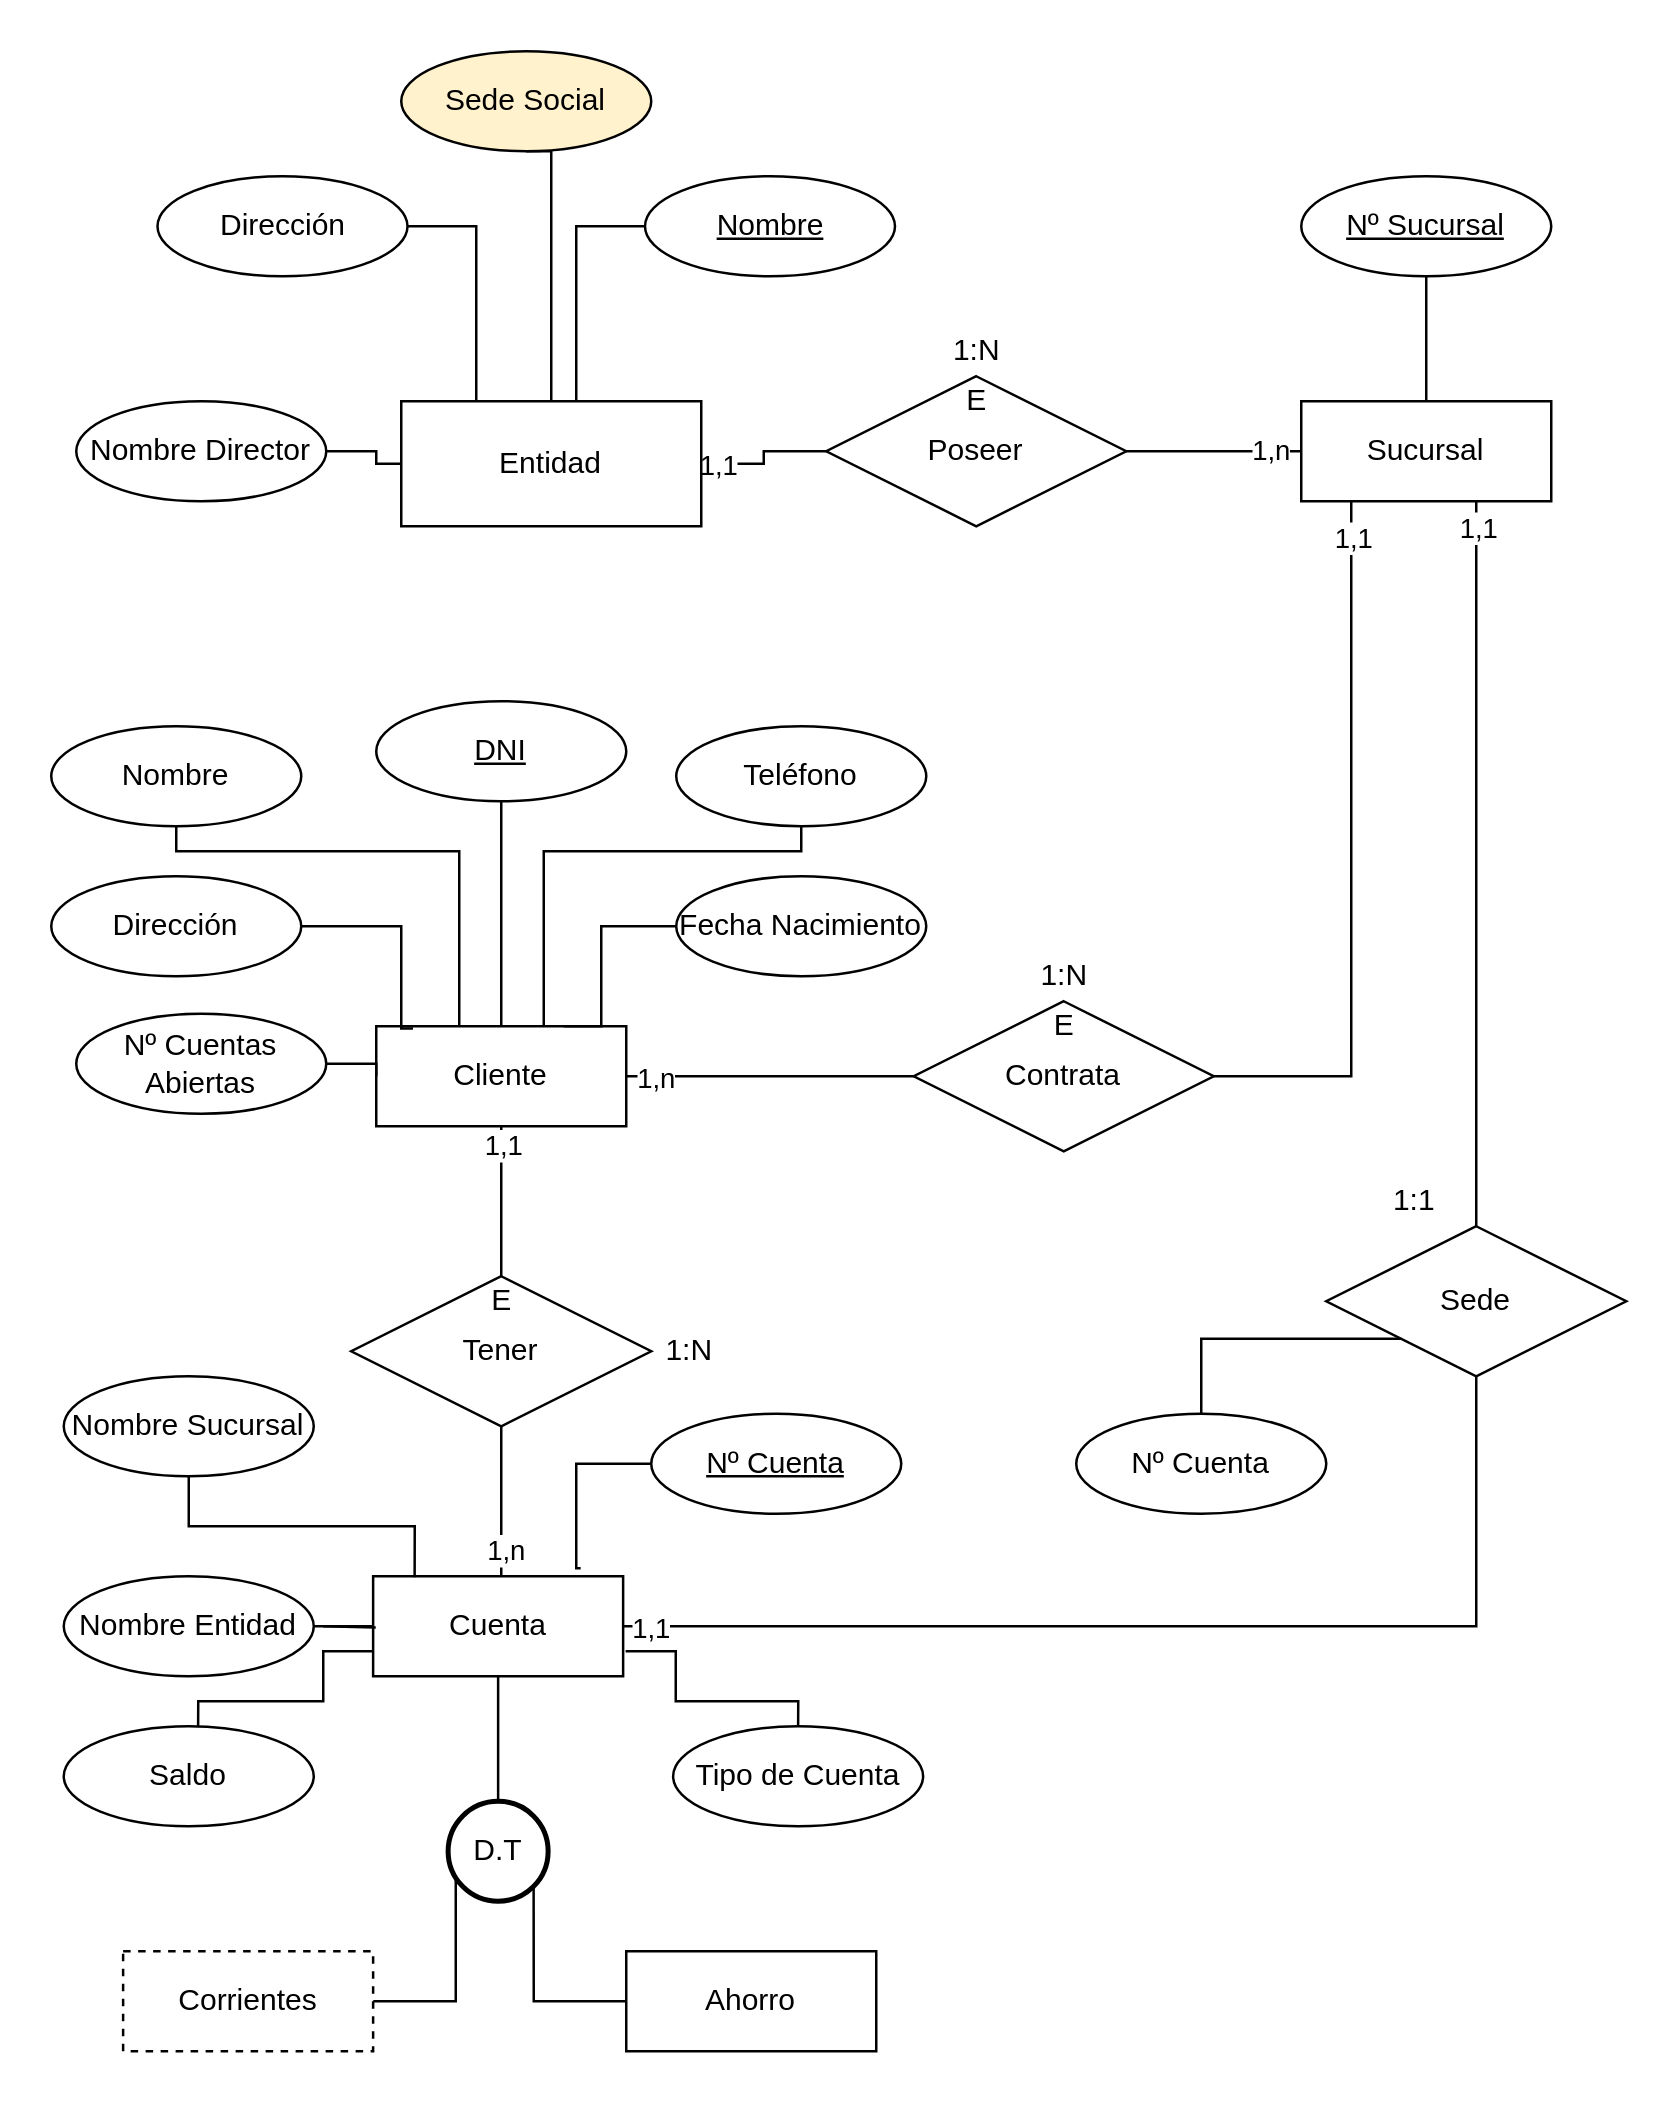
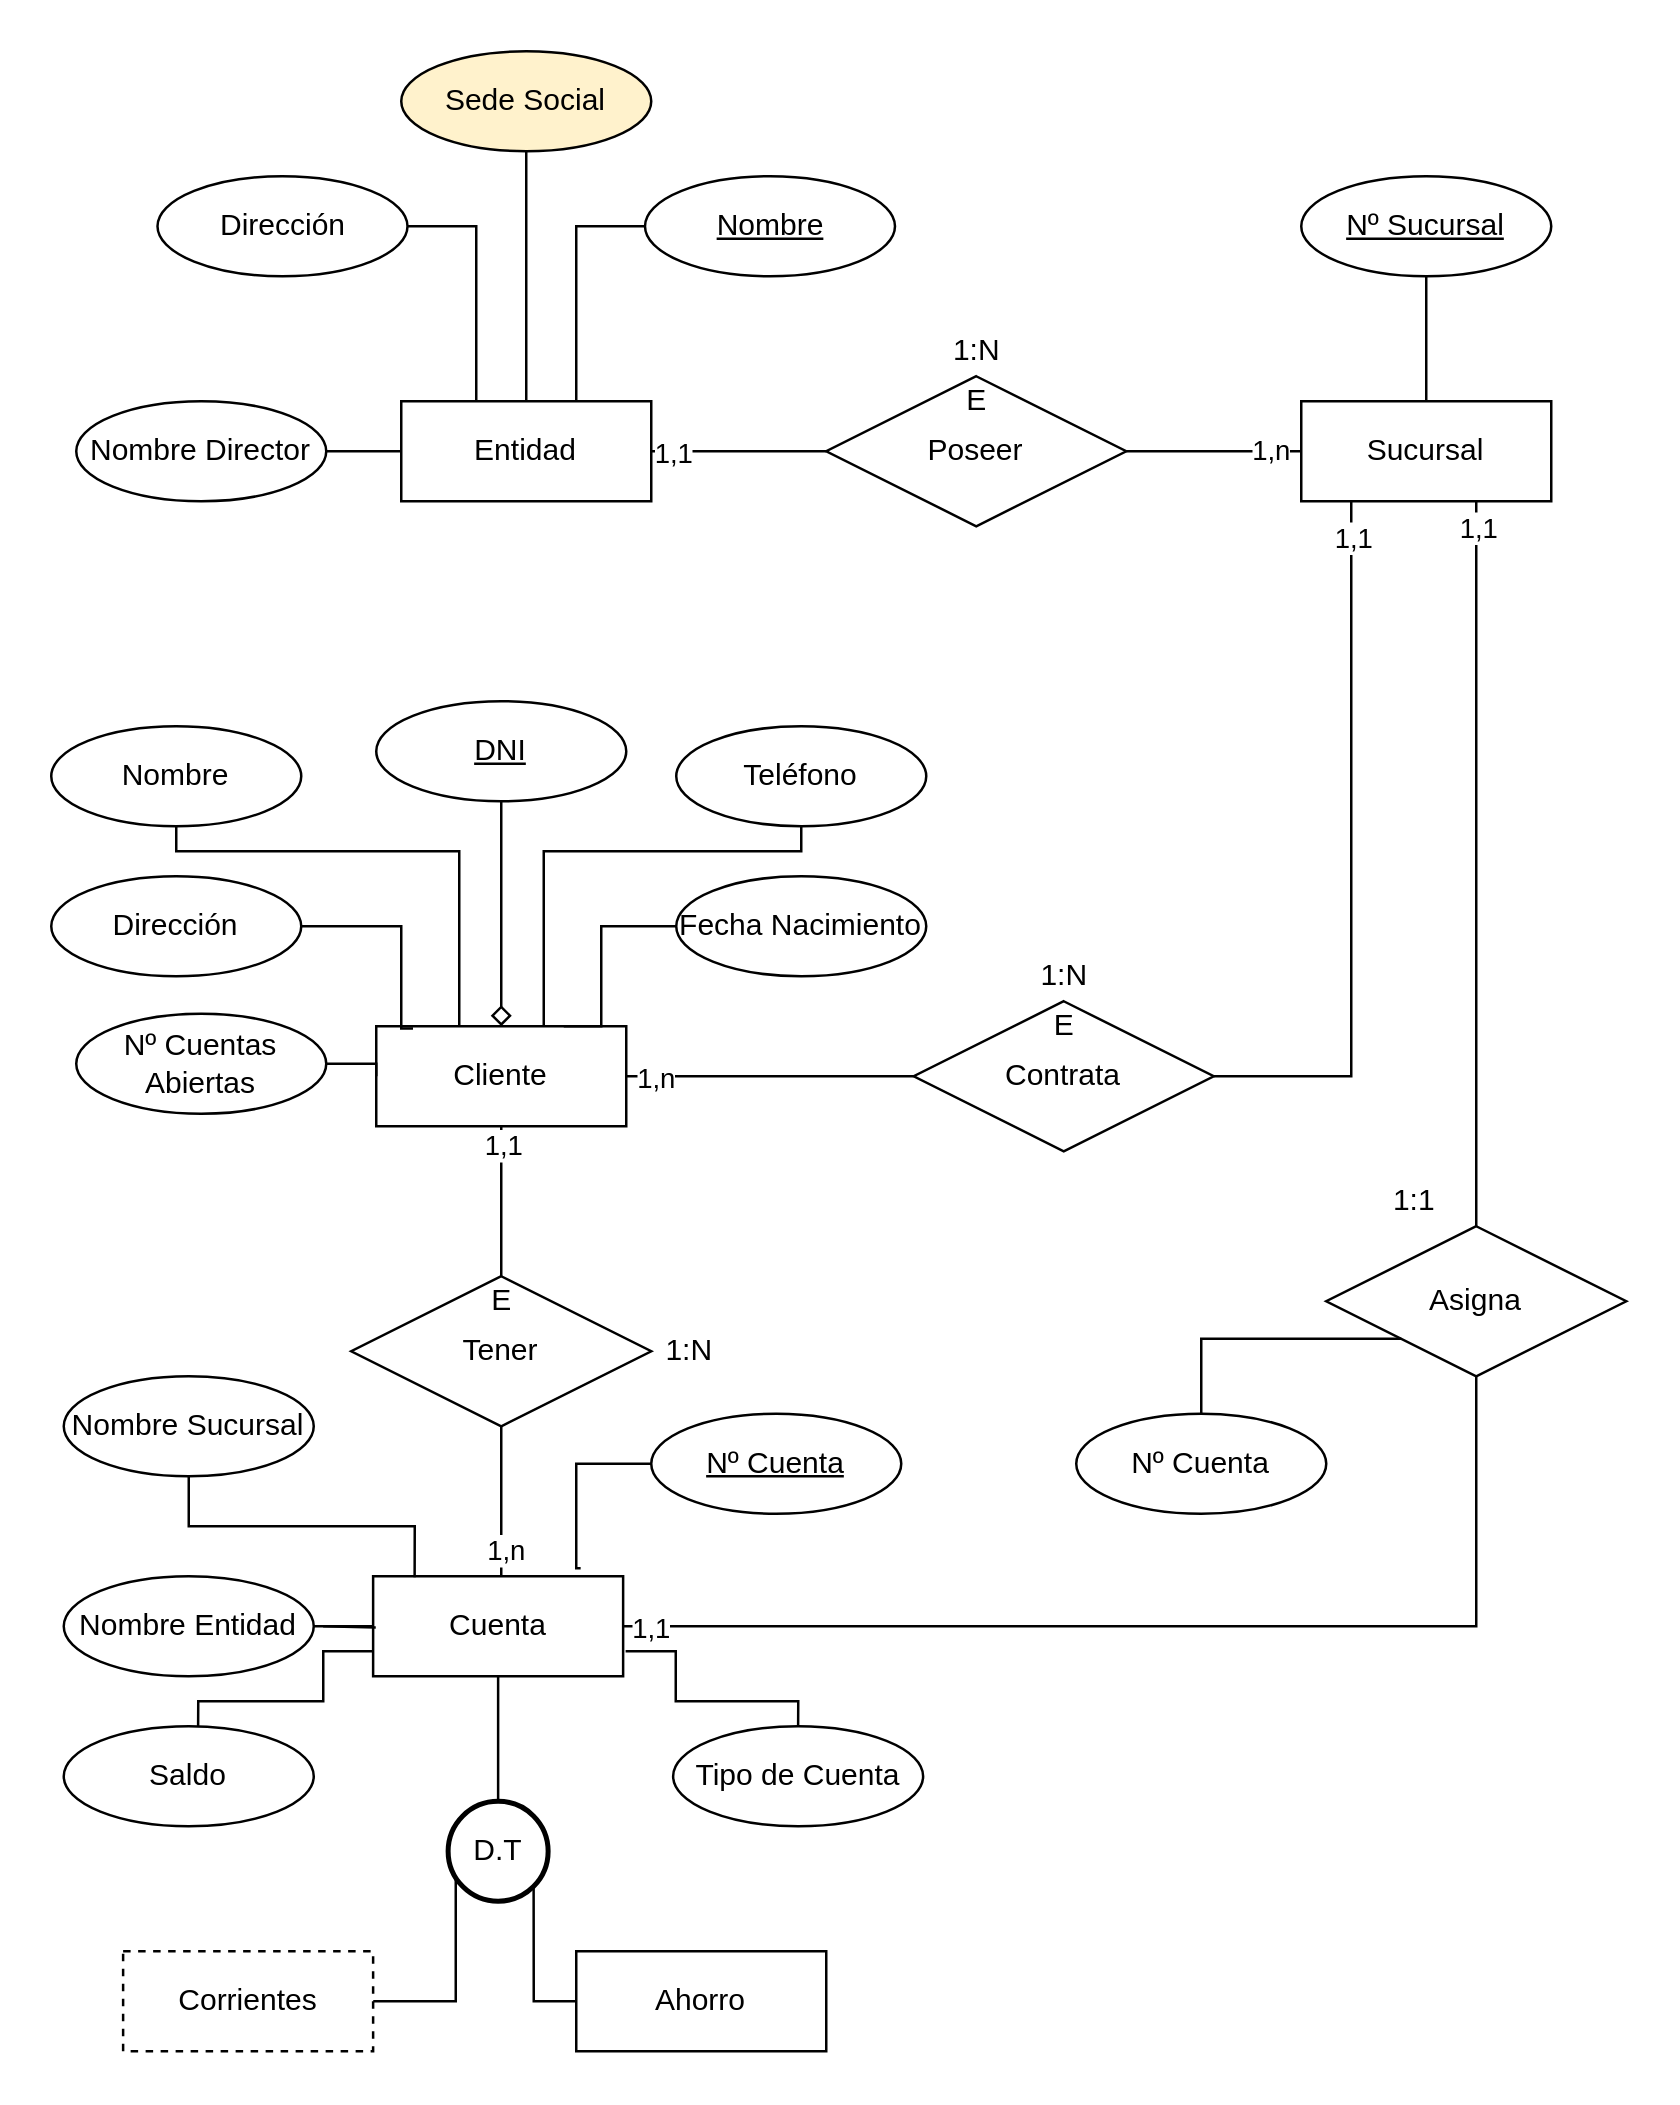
node "Entidad": size 300x125 -> 250x100
edge "DNI" -- "Cliente": arrowhead none -> diamond
node "Sede": label "Sede" -> "Asigna"
node "Ahorro": moved (751, 2001) -> (701, 2001)
